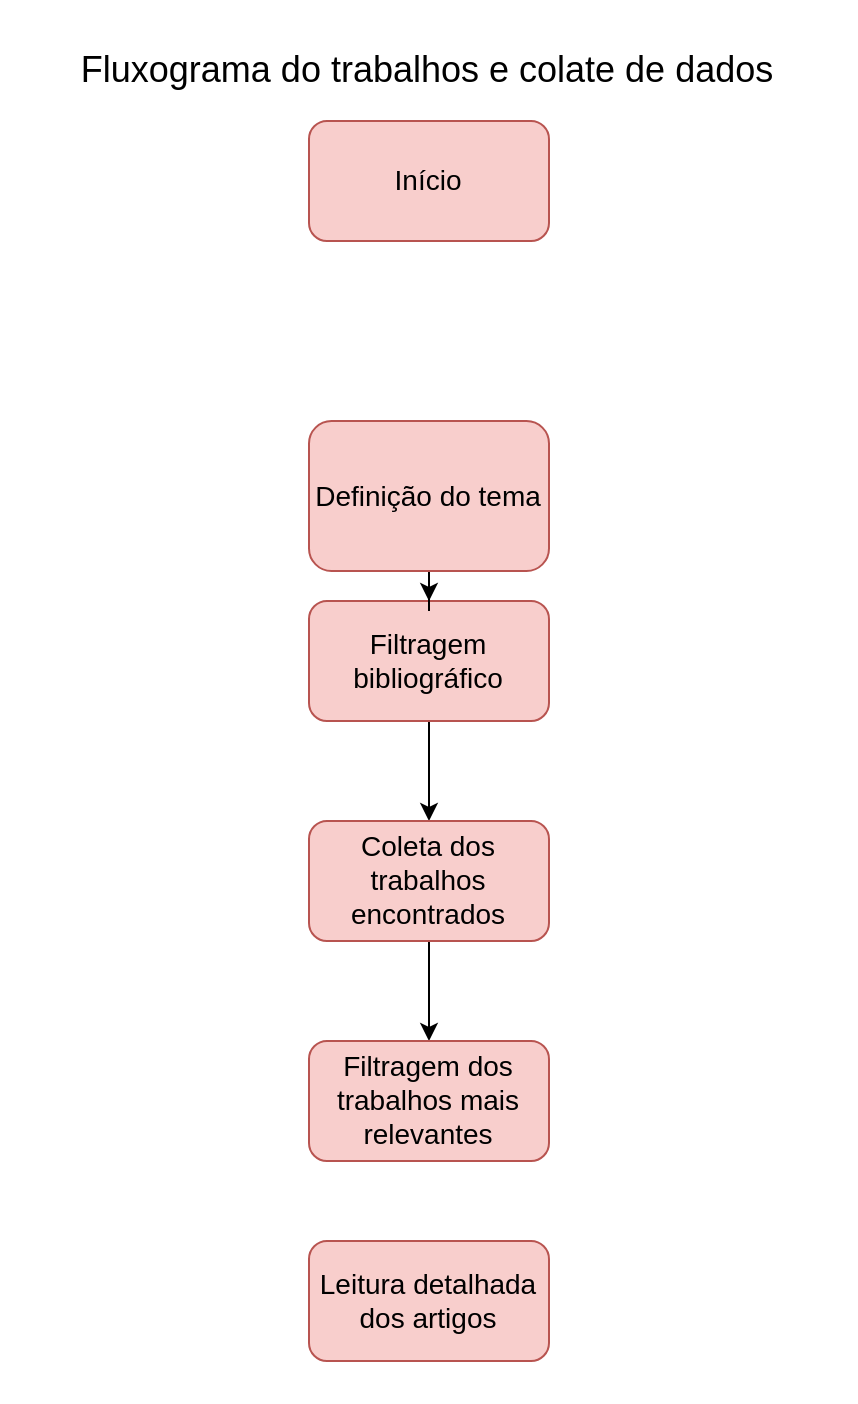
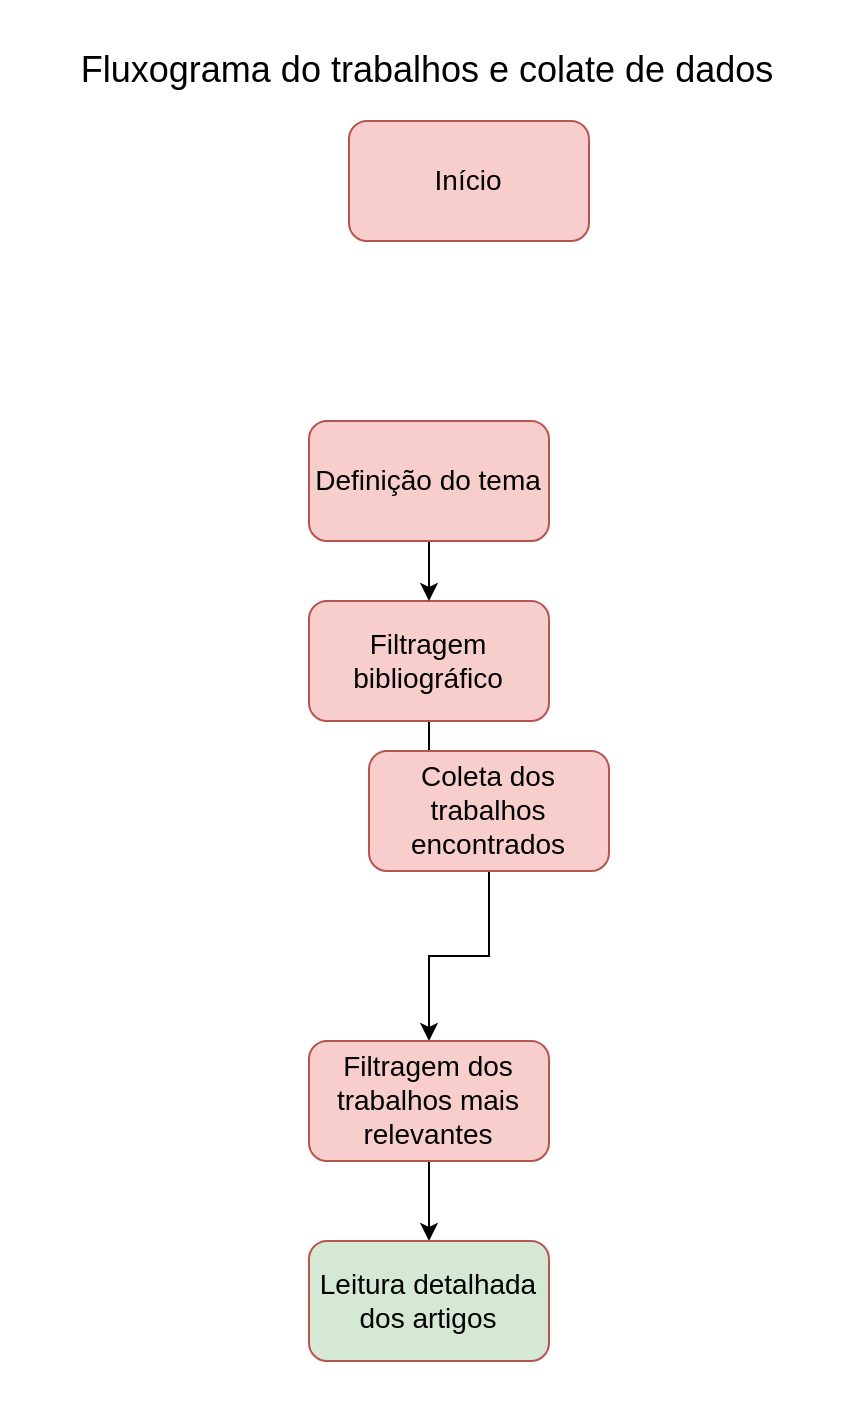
node "Início": moved (429, 181) -> (469, 181)
node "Definição do tema": size 240x150 -> 240x120
node "Coleta dos trabalhos encontrados": moved (429, 881) -> (489, 811)
edge "Filtragem dos trabalhos mais relevantes" -> "Leitura detalhada dos artigos": added
node "Leitura detalhada dos artigos": fillcolor #f8cecc -> #d5e8d4
